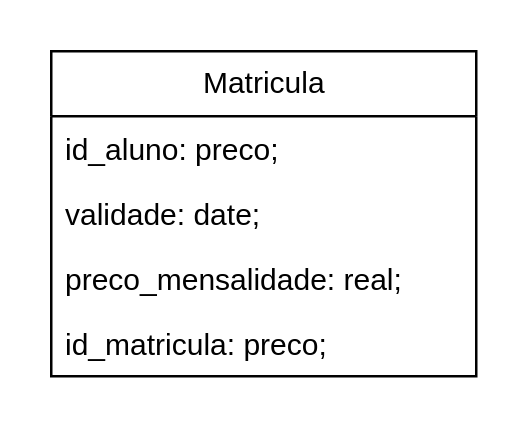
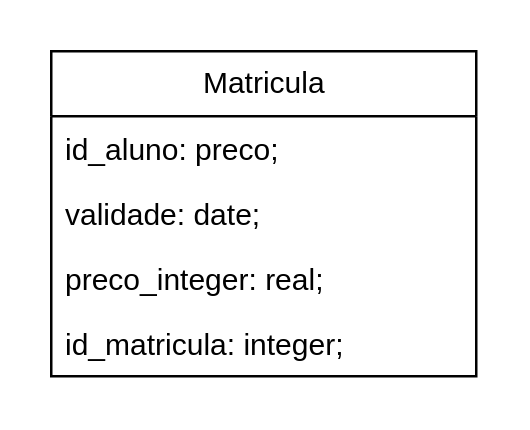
node "preco_mensalidade: real;": label "preco_mensalidade: real;" -> "preco_integer: real;"
node "id_matricula: preco;": label "id_matricula: preco;" -> "id_matricula: integer;"
